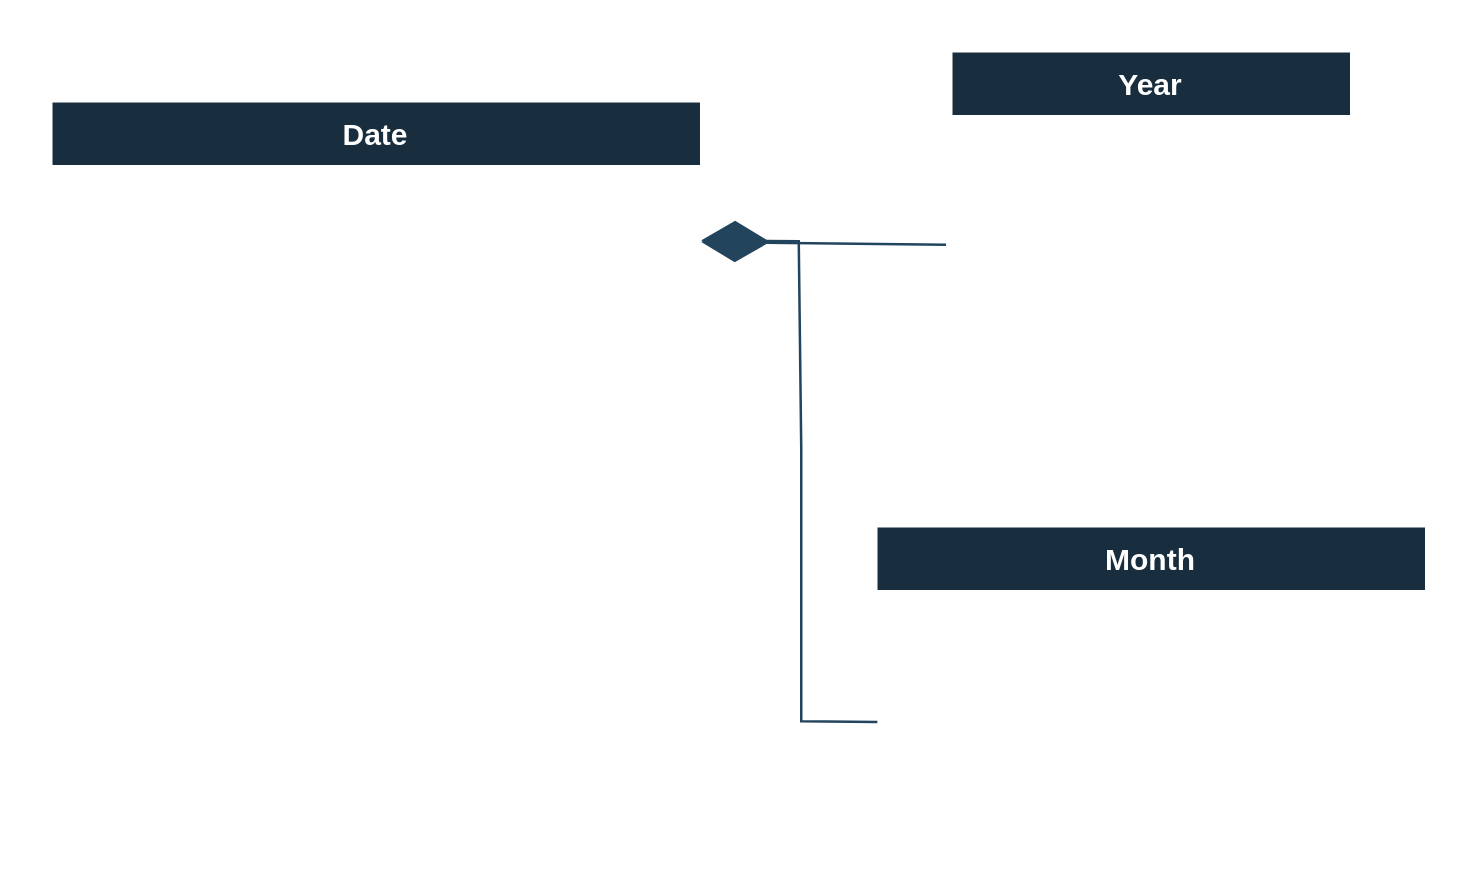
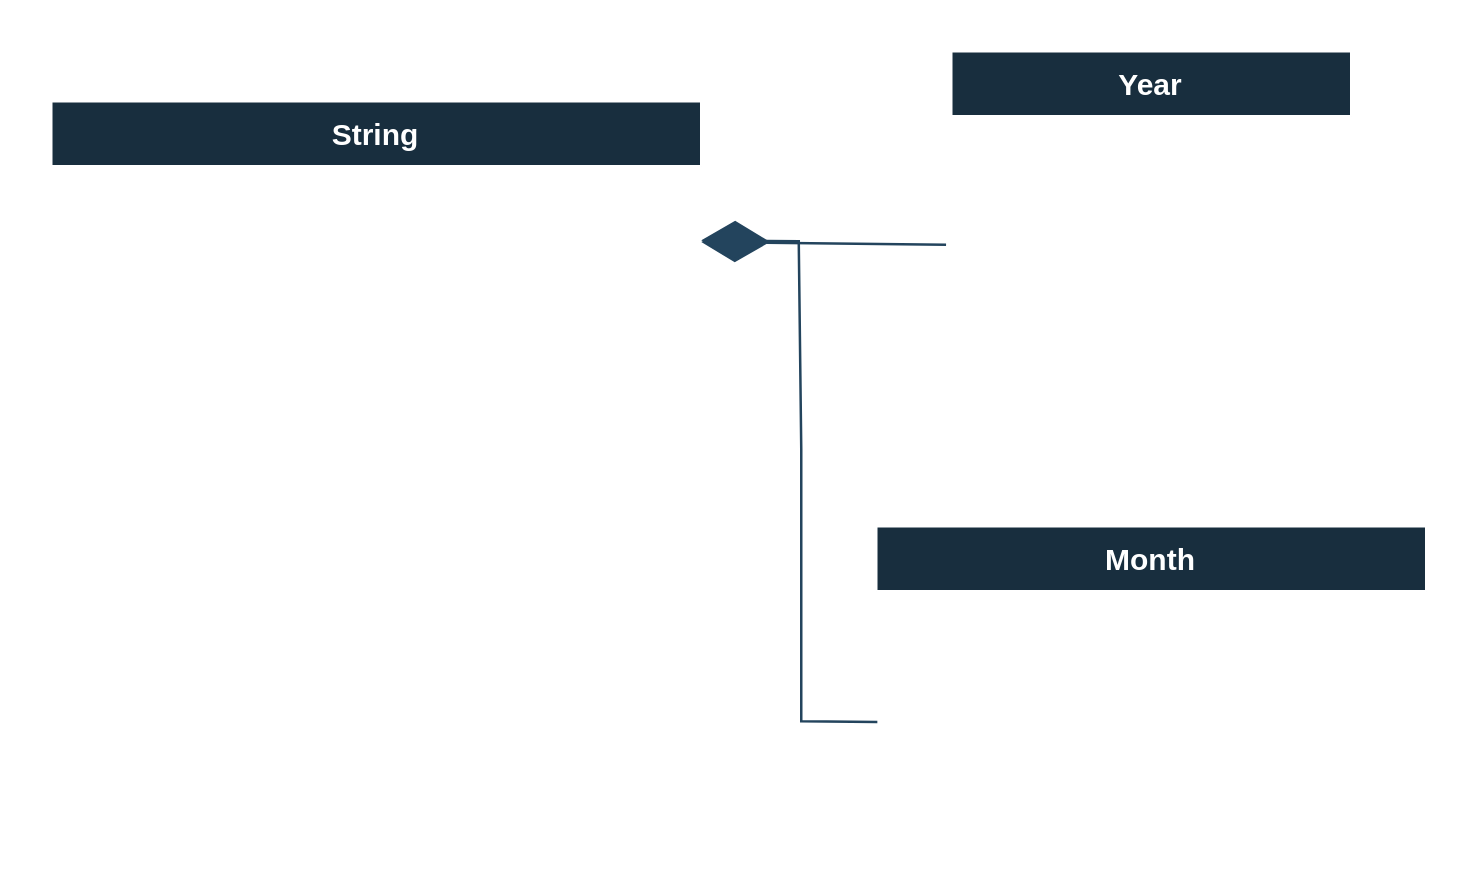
node "Date": label "Date" -> "String"
node "- getYear : Year": label "- getYear : Year" -> "- year : Year"
